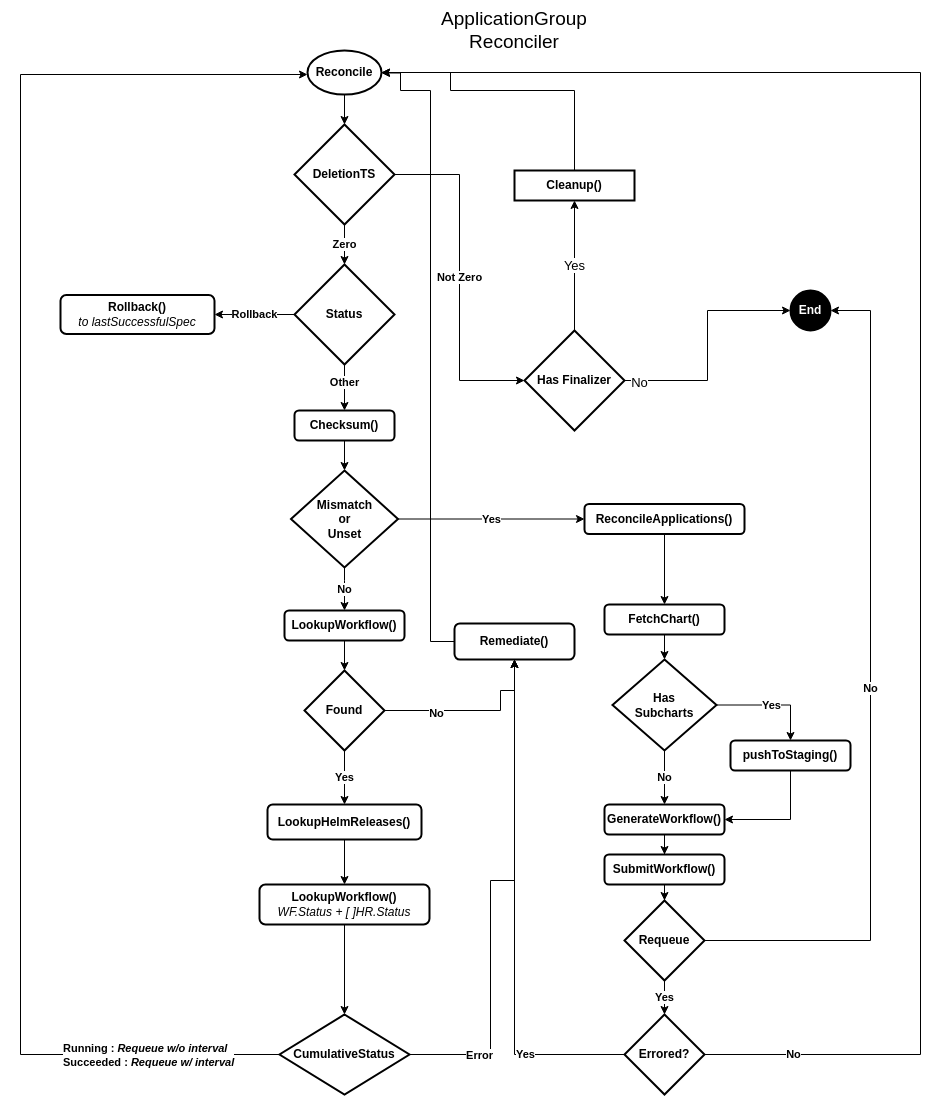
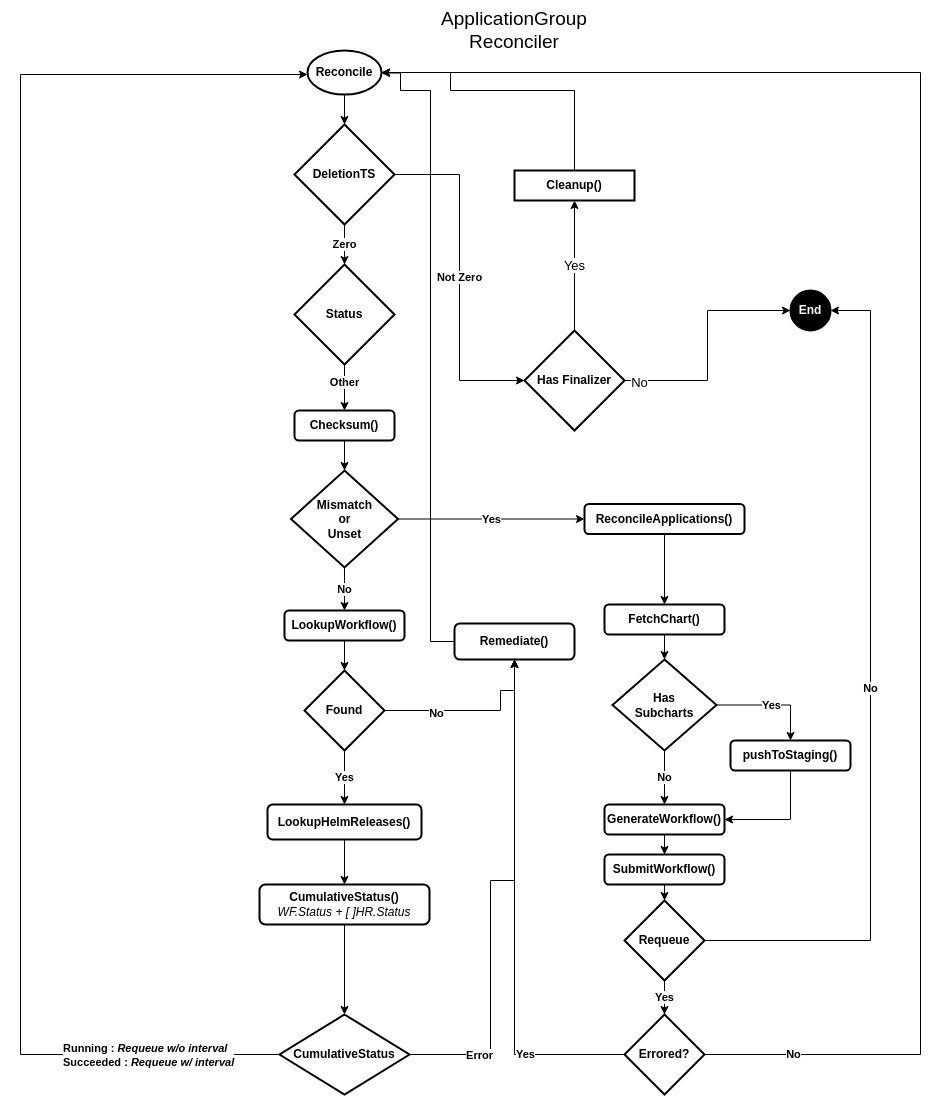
node "Rollback() to lastSuccessfulSpec": removed
edge "Status" -> "Rollback() to lastSuccessfulSpec": removed, label "Rollback"
node "LookupWorkflow() WF.Status + [ ]HR.Status": label "LookupWorkflow() WF.Status + [ ]HR.Status" -> "CumulativeStatus() WF.Status + [ ]HR.Status"
